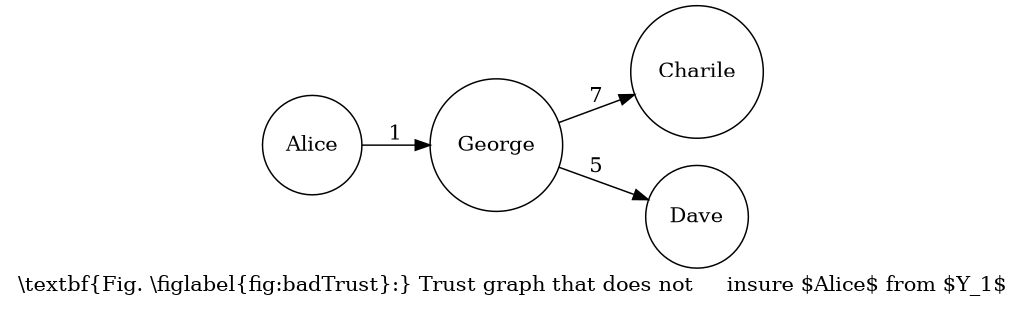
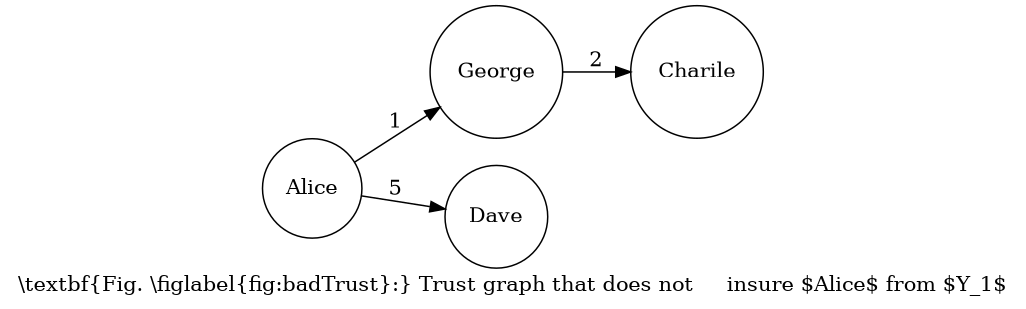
edge "George" -> "Charile": label "7" -> "2"
edge "George" -> "Dave": now "Alice" -> "Dave"
